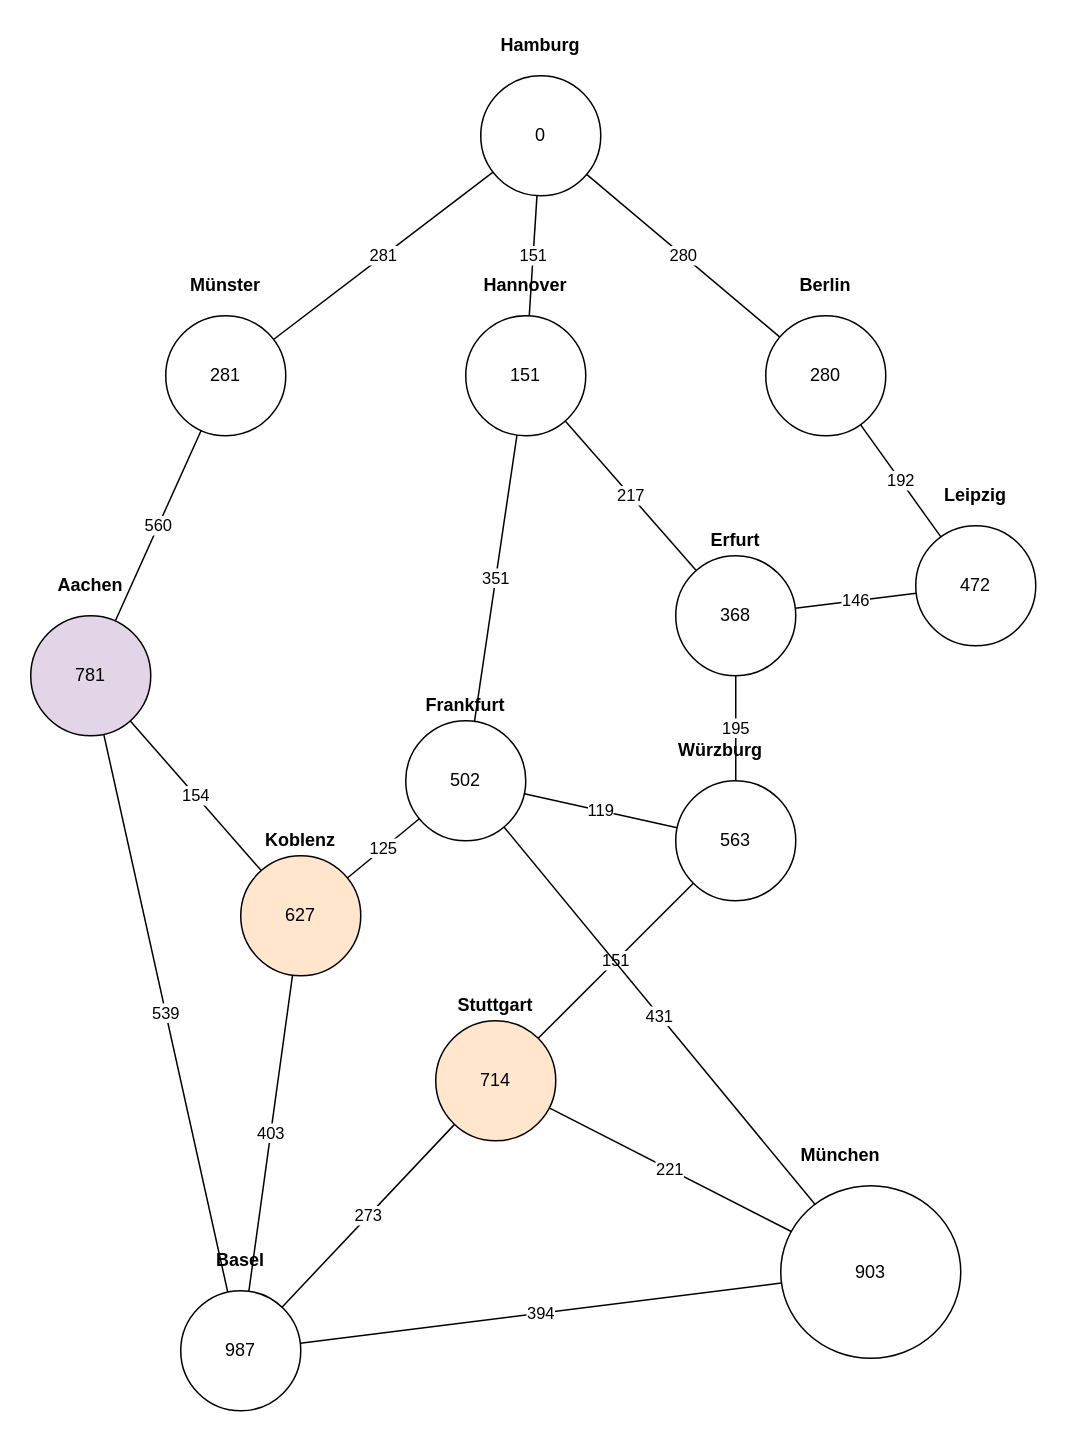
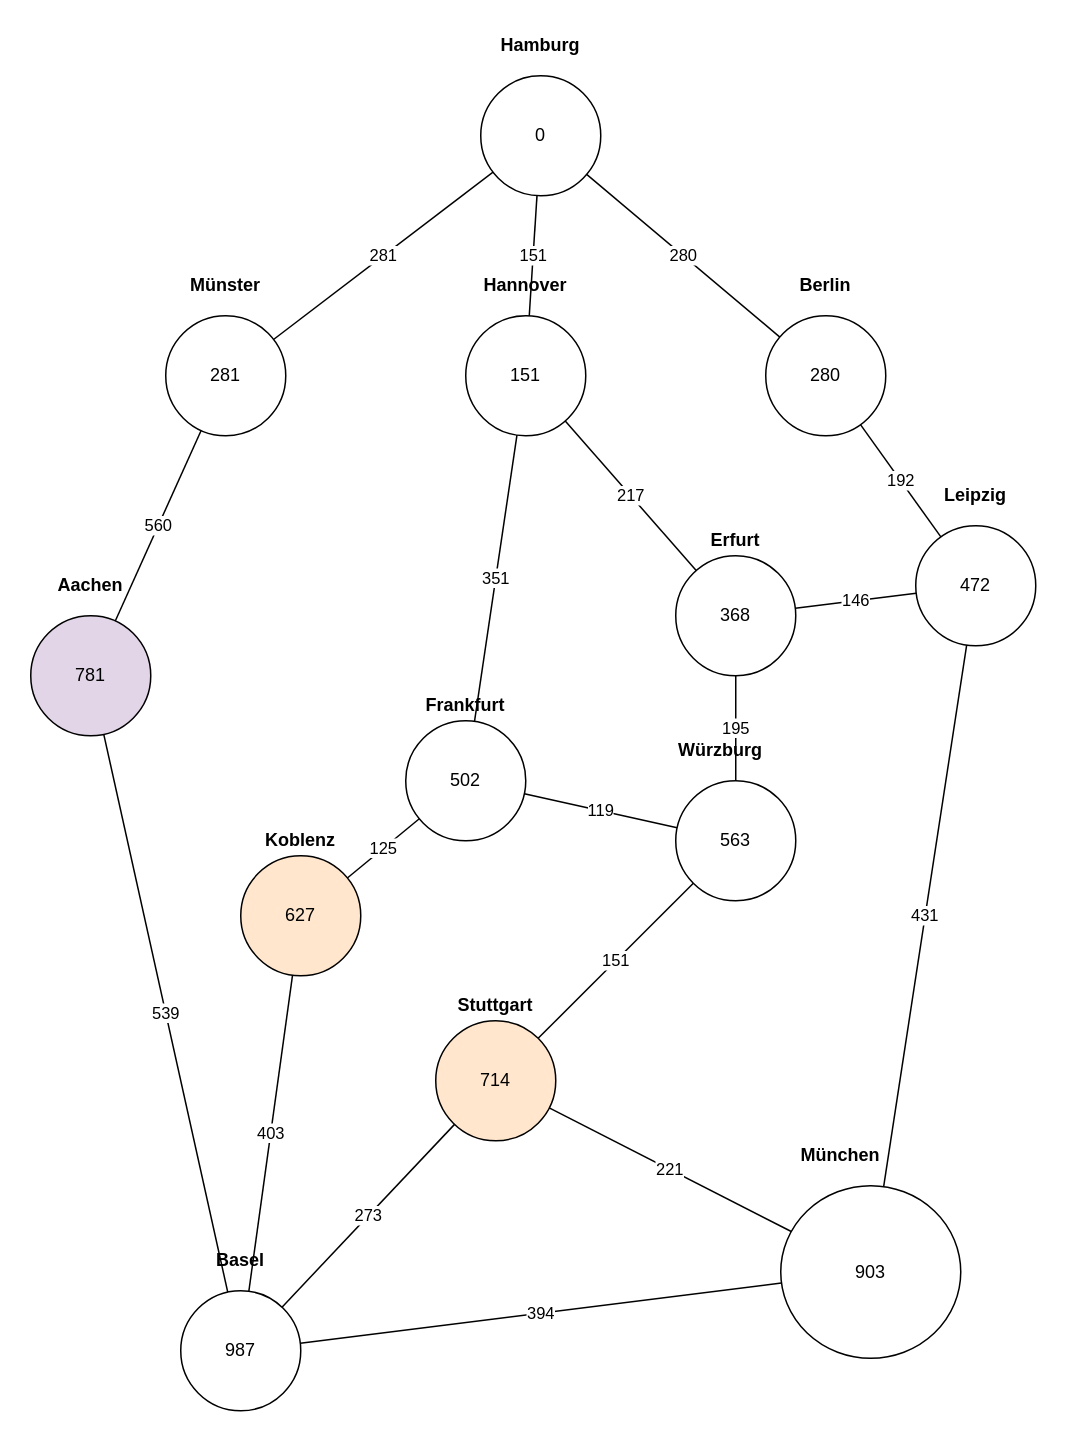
edge "781" -- "627": removed, label "154"
edge "502" -- "903": now "472" -- "903"
